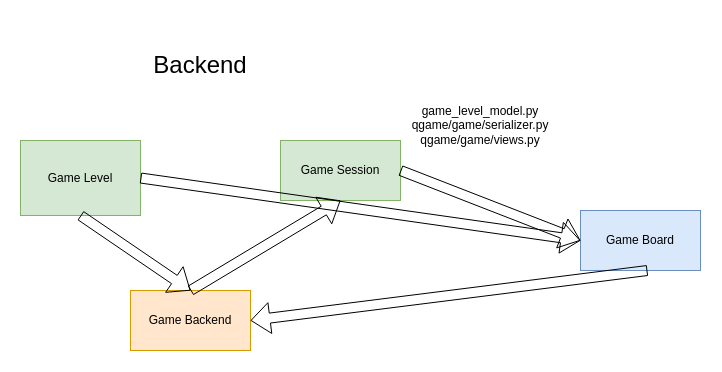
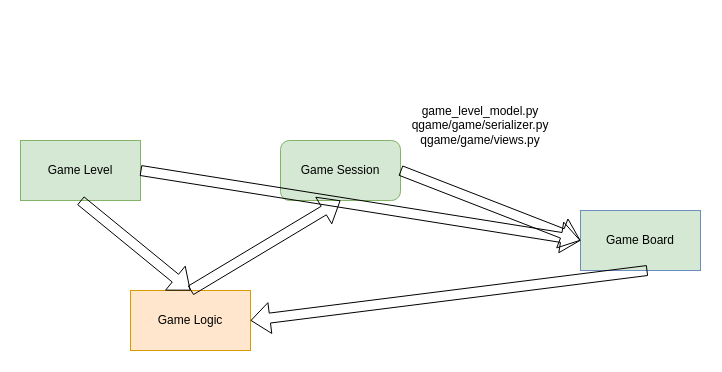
node "Backend": removed
node "Game Session": shape rectangle -> rounded rectangle
node "Game Level": size 120x75 -> 120x60
node "Game Board": fillcolor #dae8fc -> #d5e8d4
node "Game Backend": label "Game Backend" -> "Game Logic"
